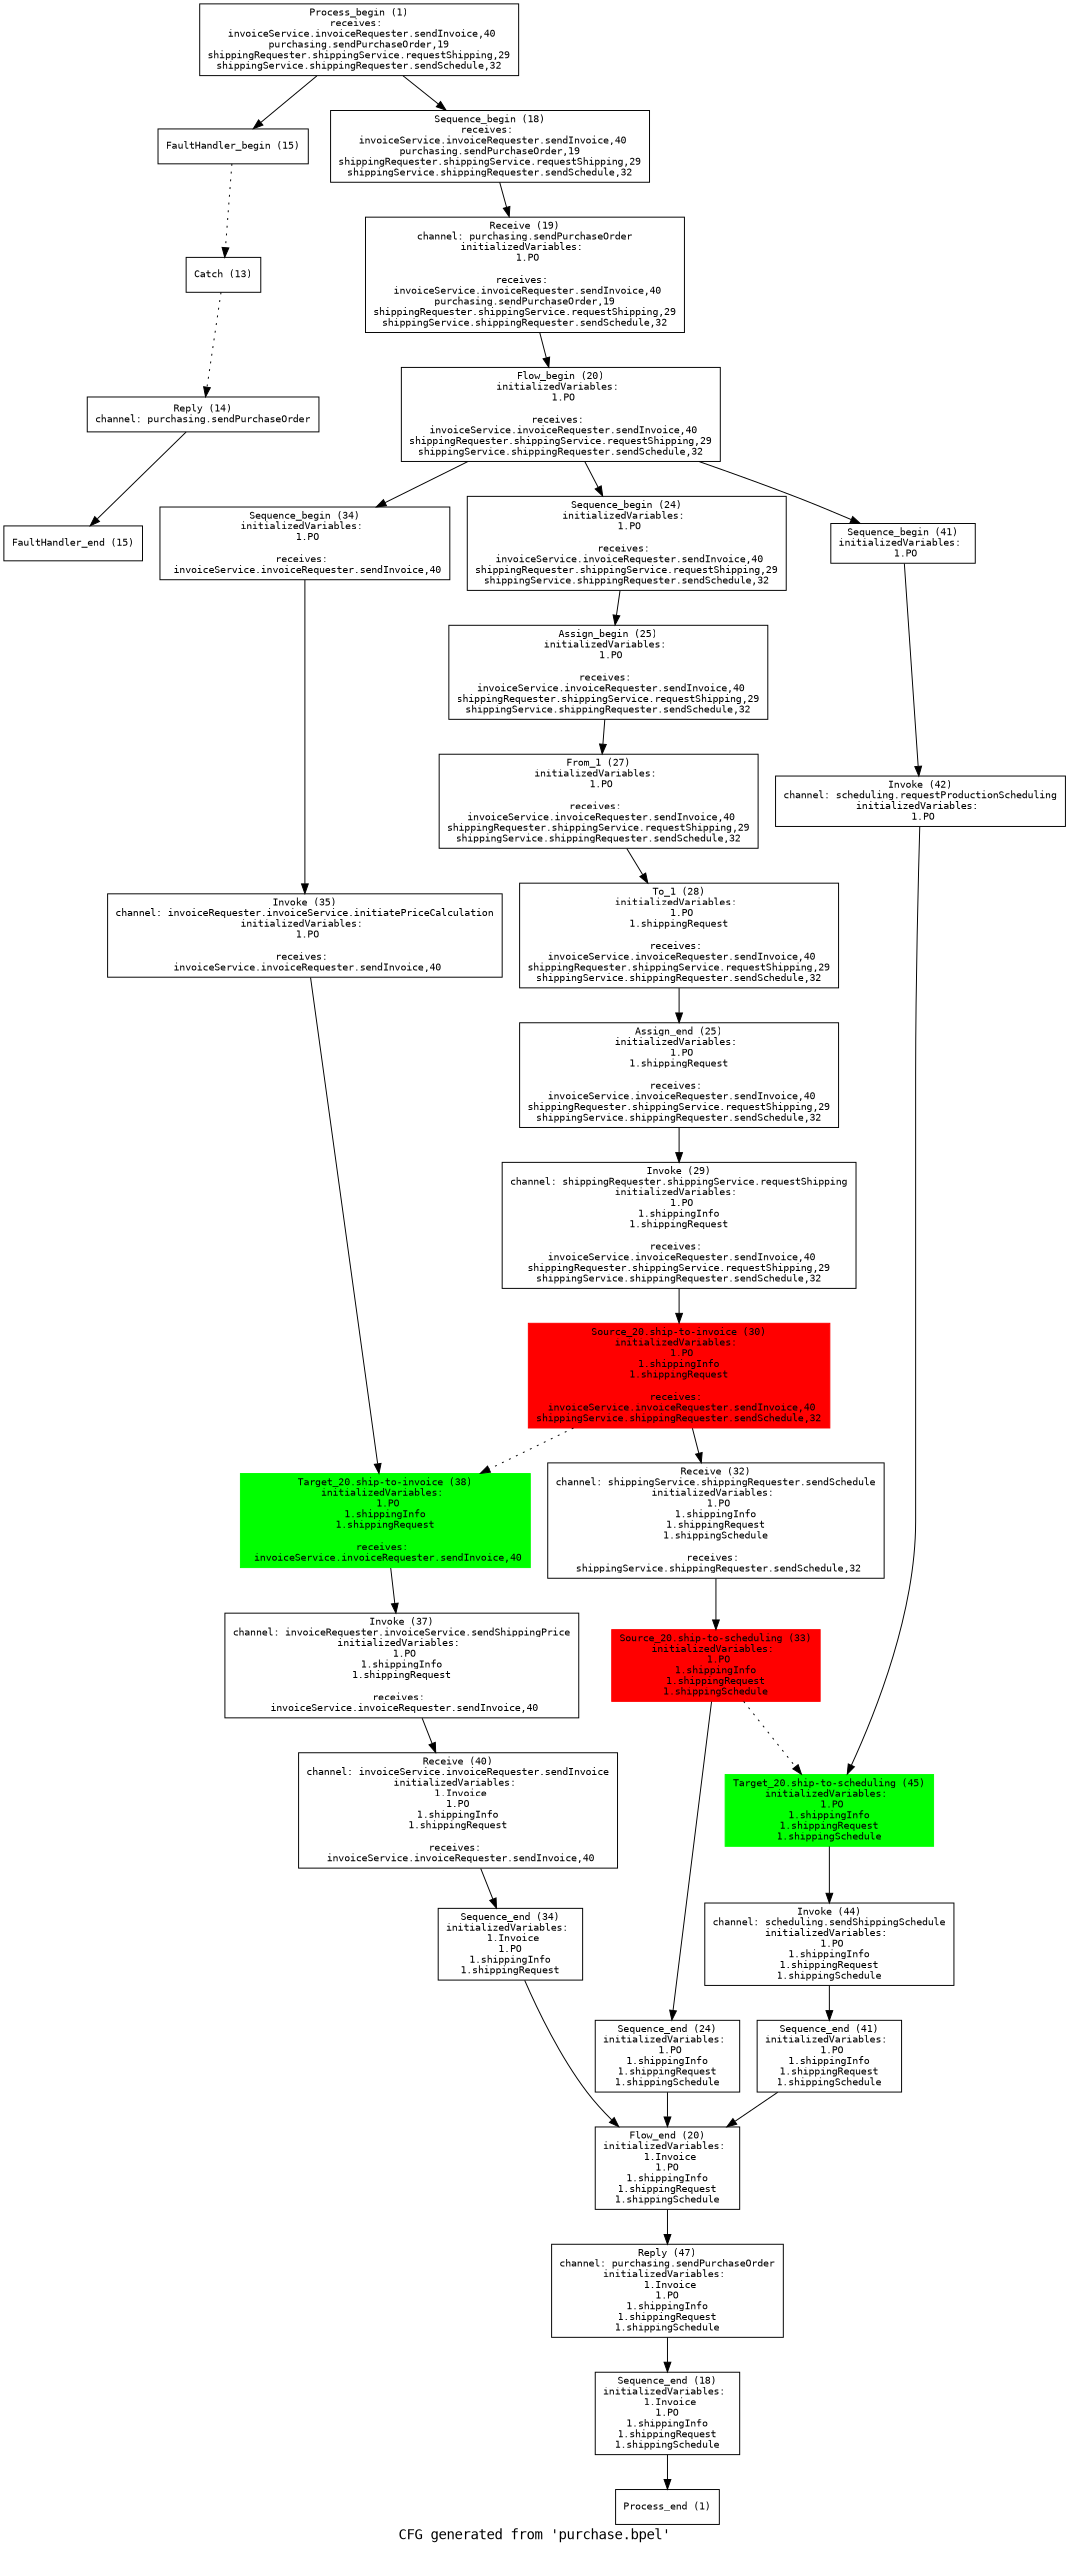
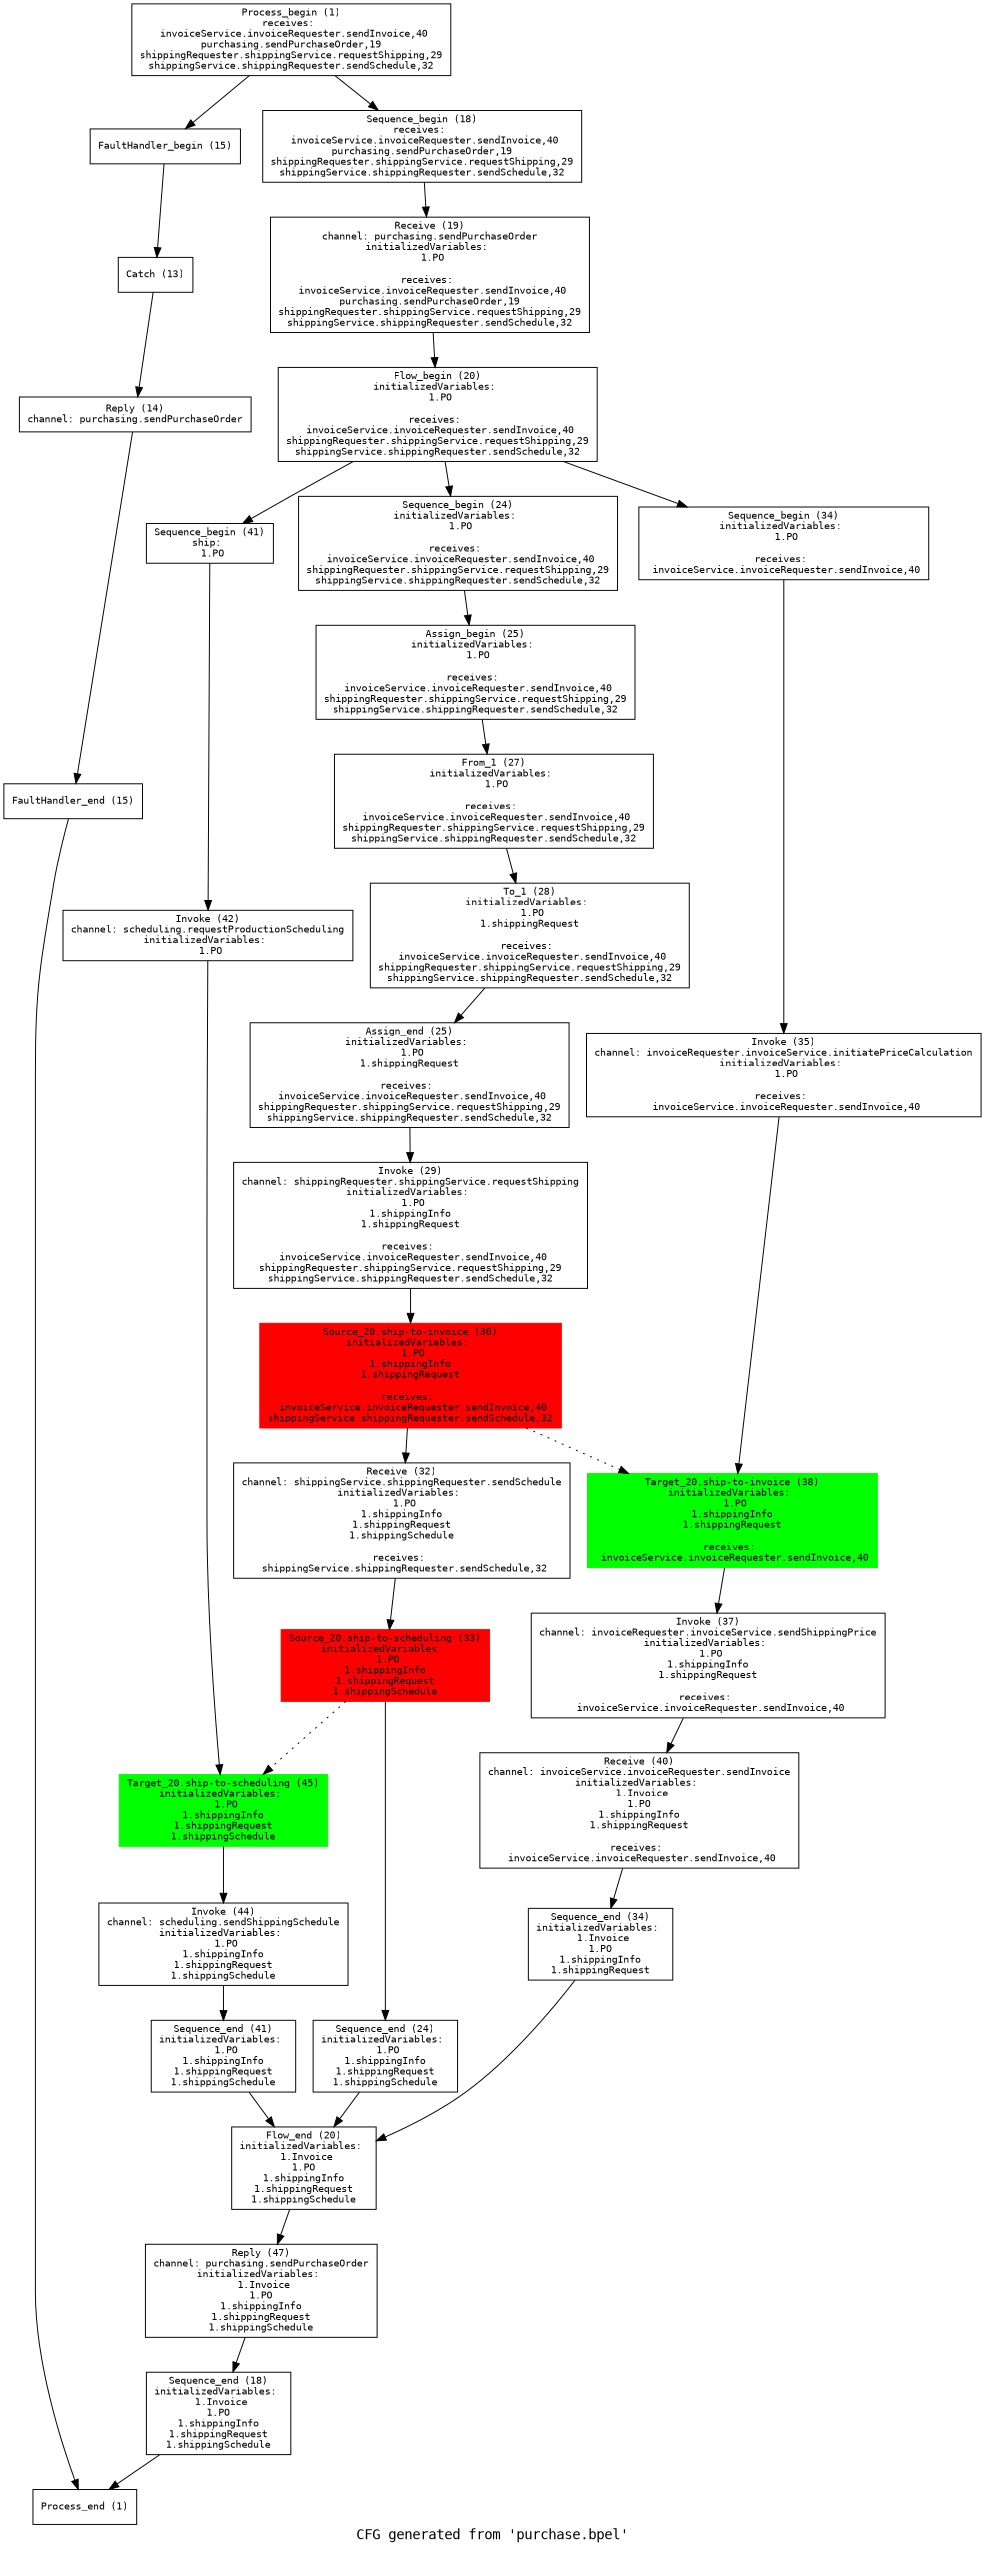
edge "FaultHandler_begin (15)" -> "Catch (13)": style dotted -> solid
edge "Catch (13)" -> "Reply (14) channel: purchasing.sendPurchaseOrder": style dotted -> solid
node "Sequence_begin (41) initializedVariables: 1.PO": label "Sequence_begin (41) initializedVariables: 1.PO" -> "Sequence_begin (41) ship: 1.PO"
edge "FaultHandler_end (15)" -> "Process_end (1)": added
